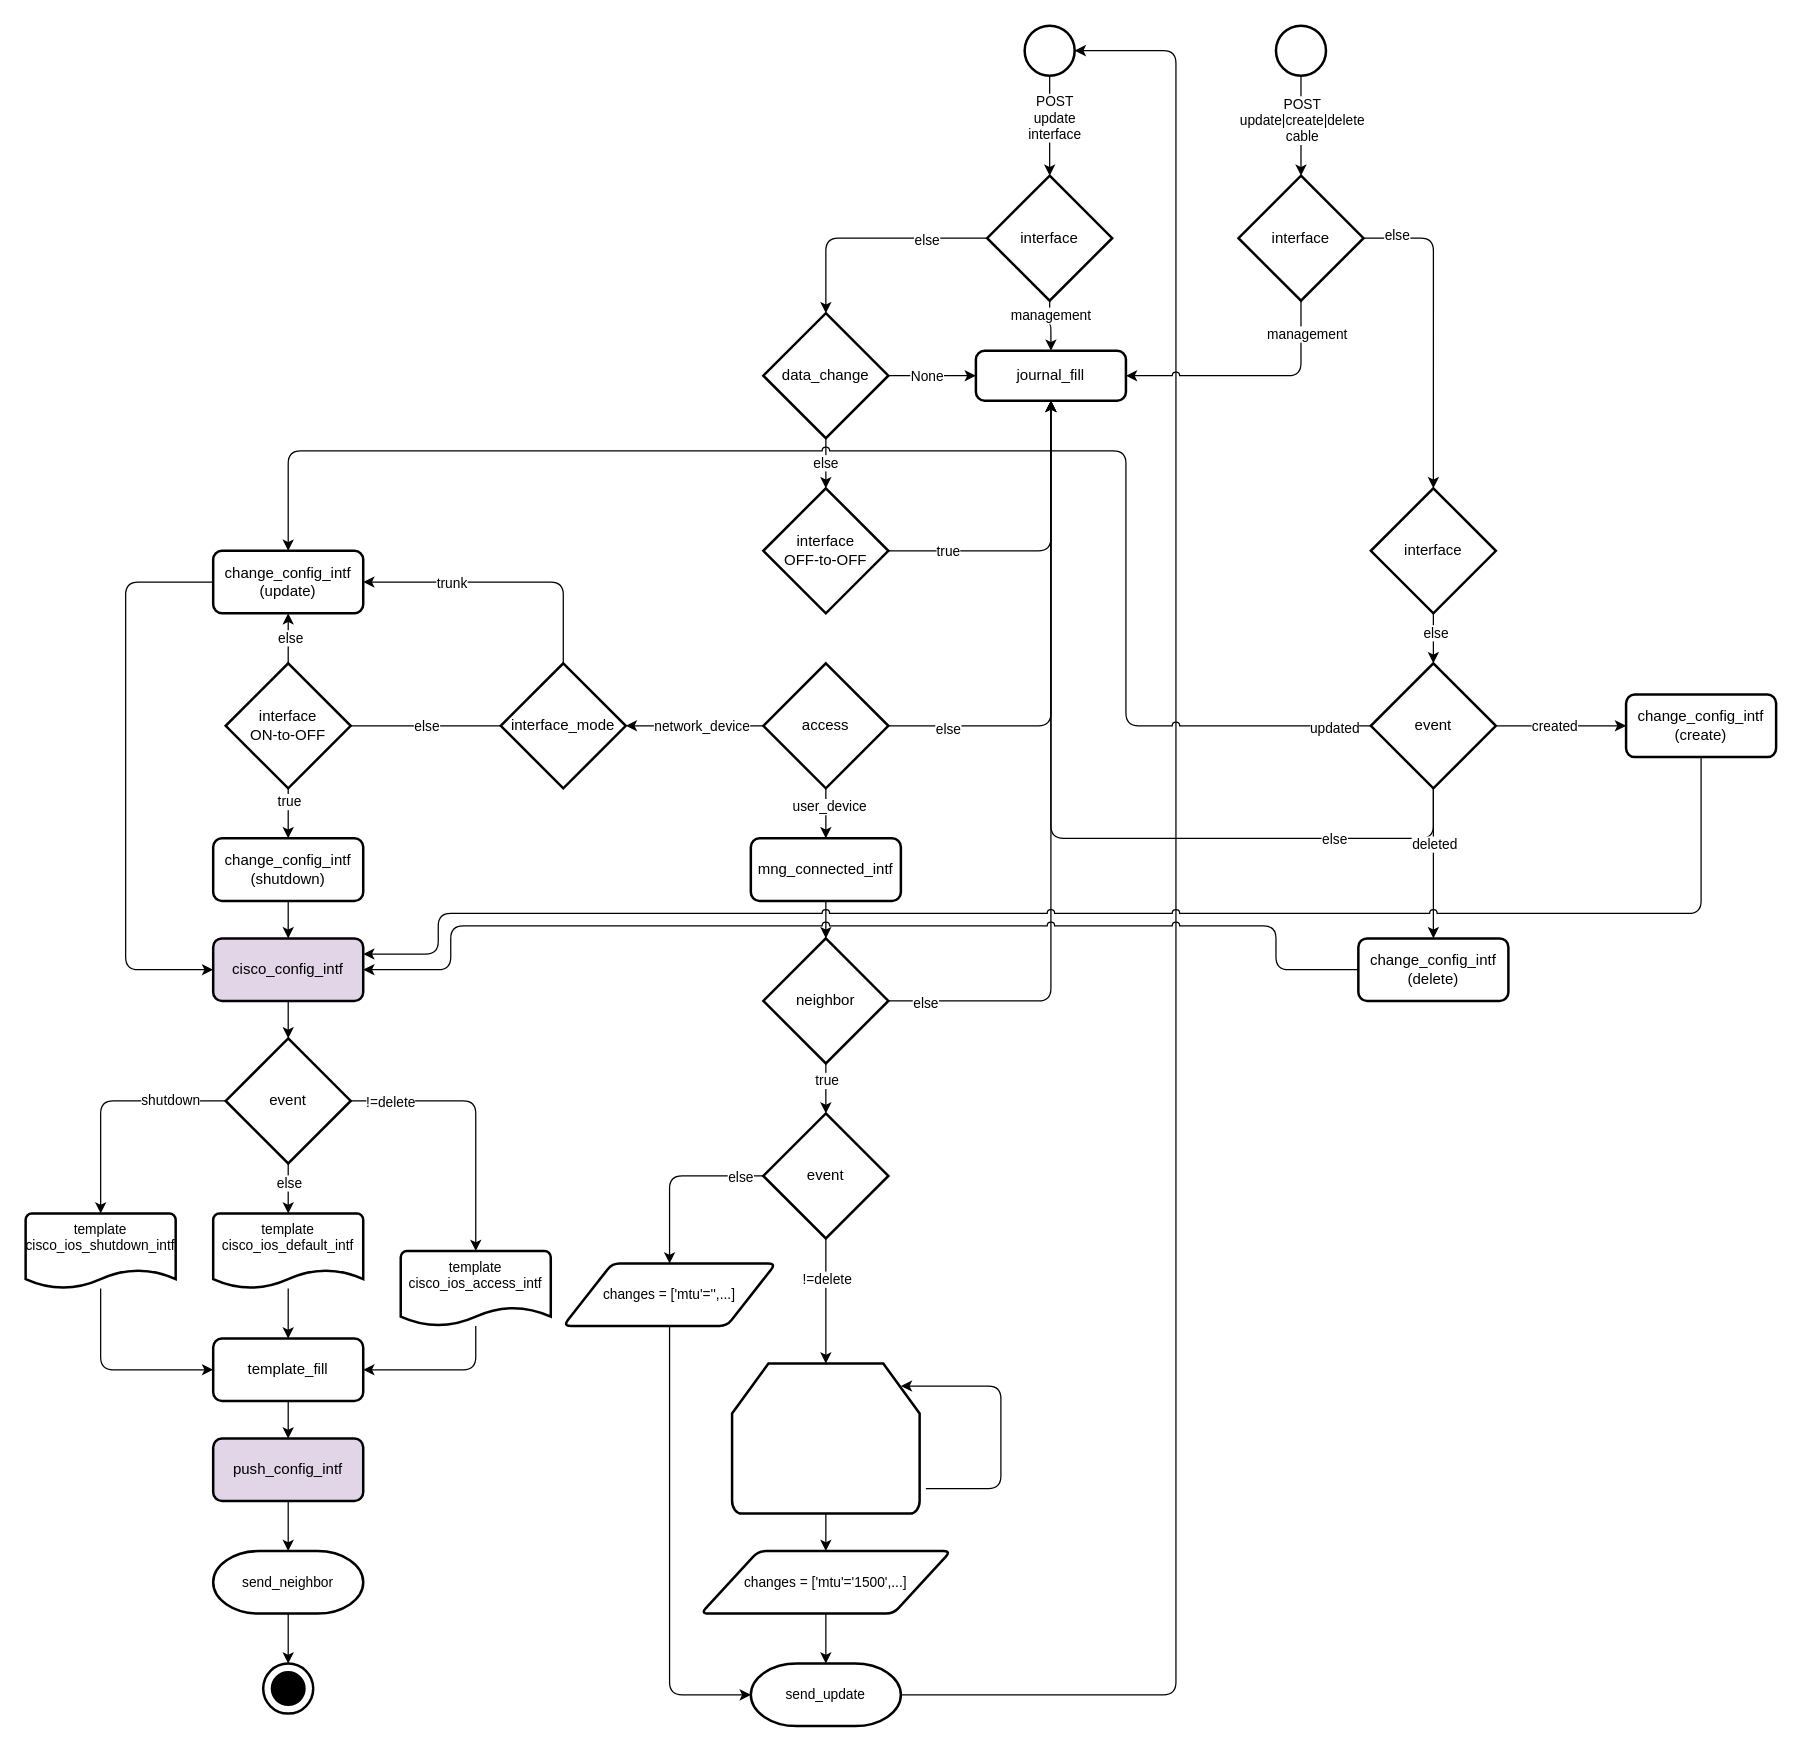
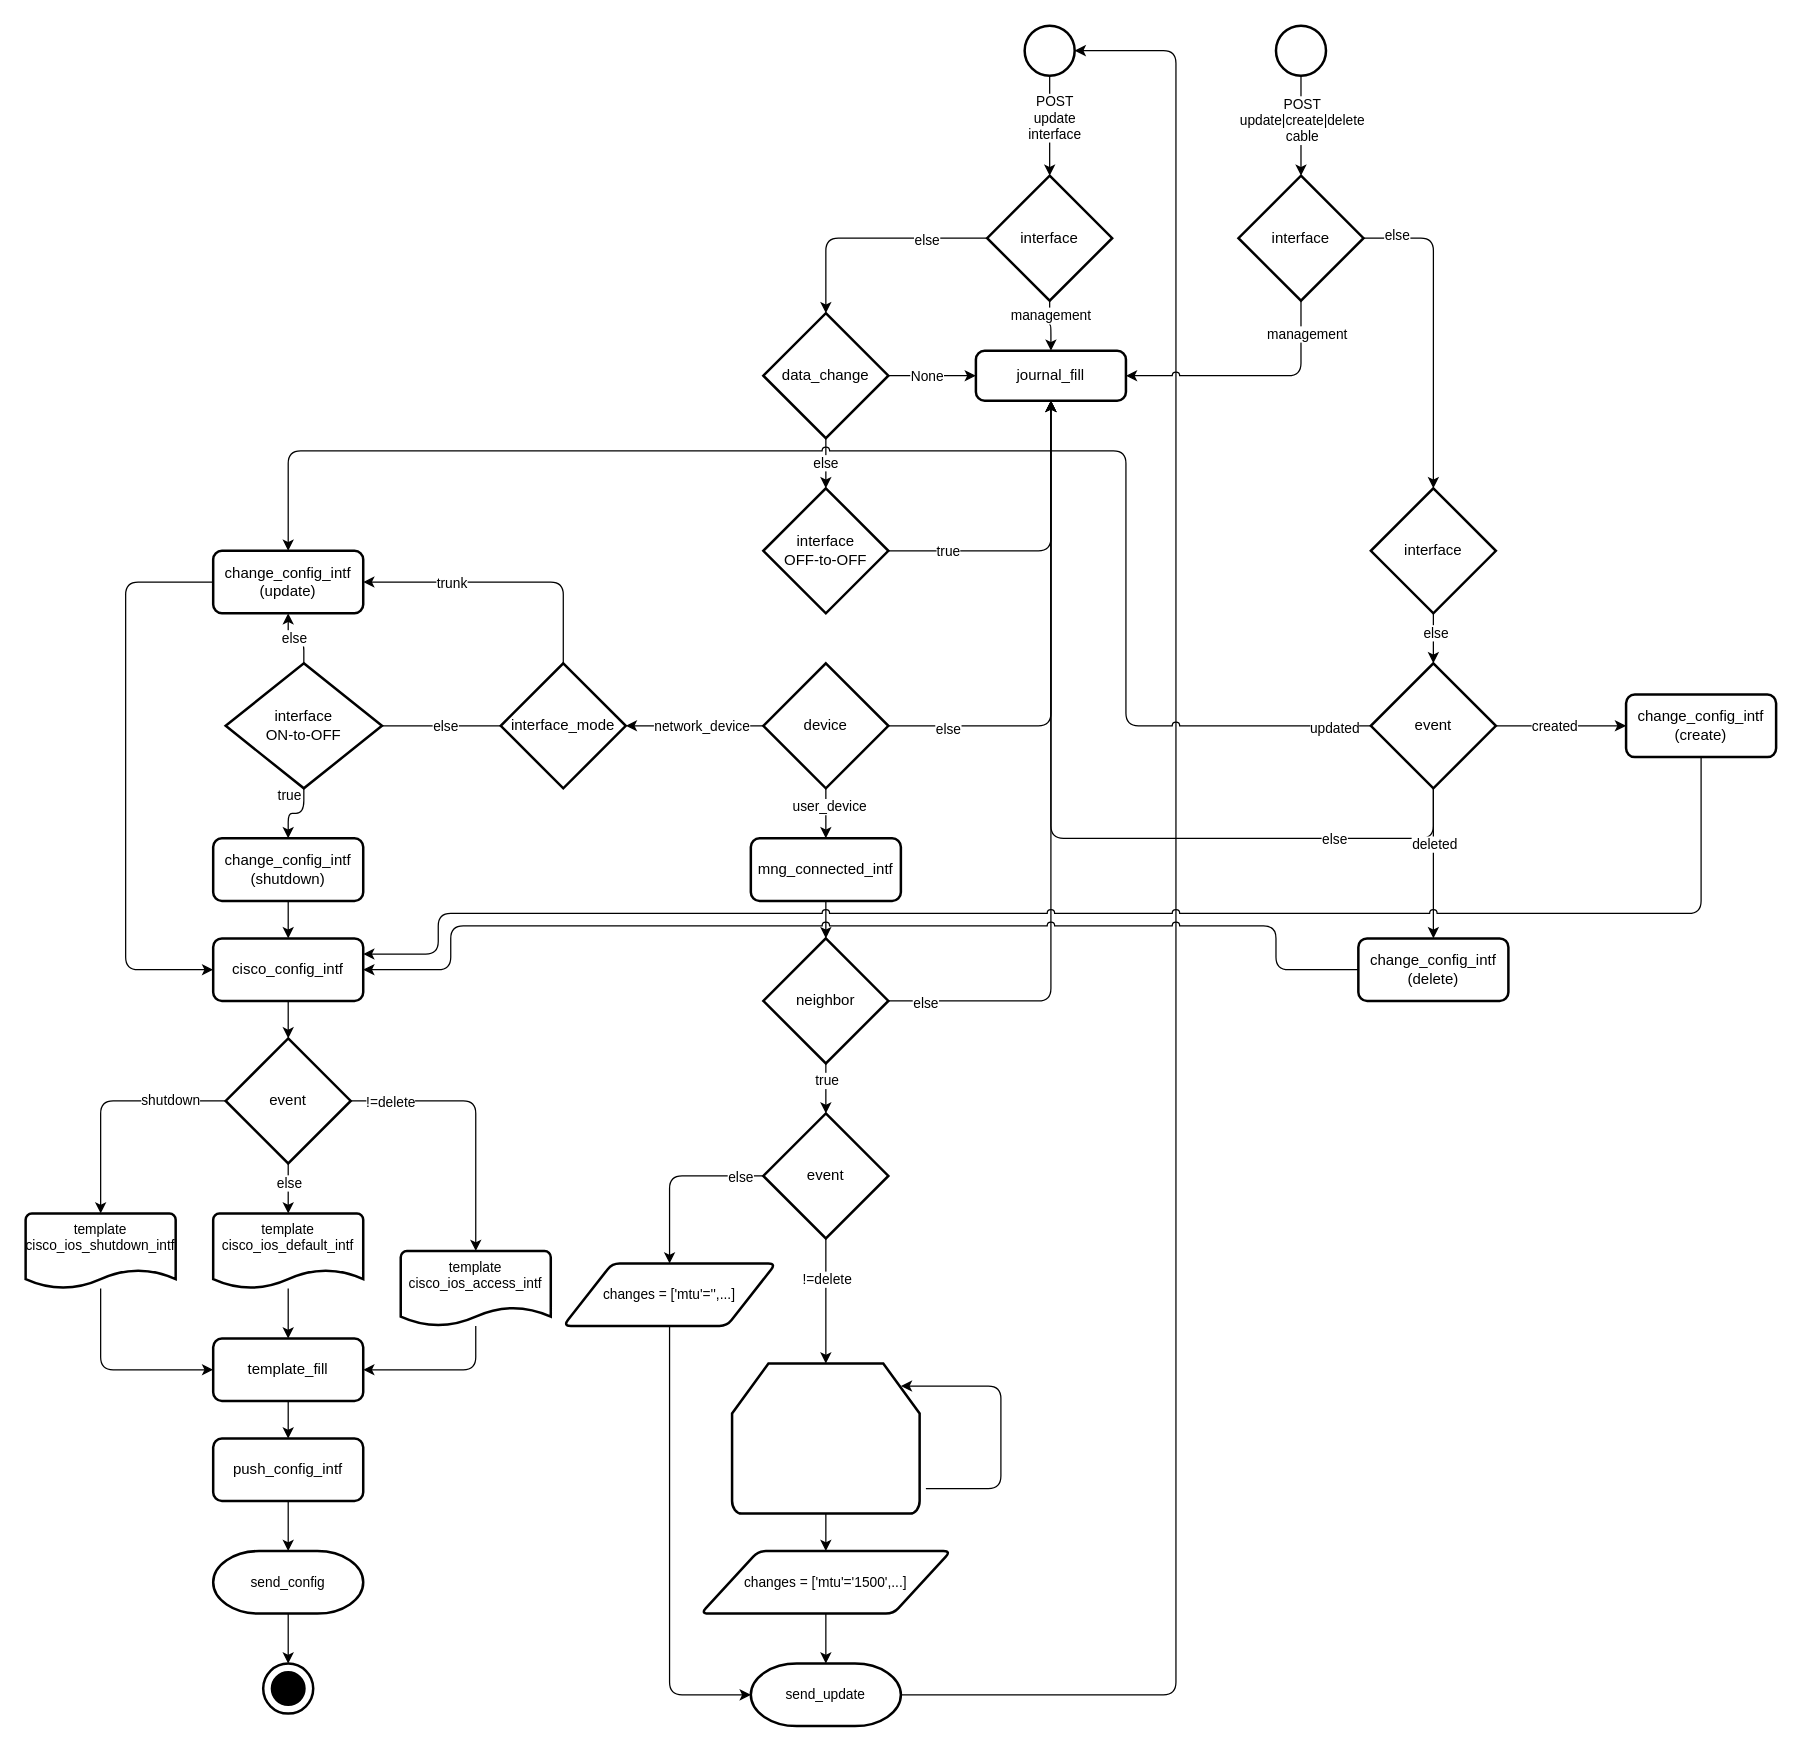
node "interface ON-to-OFF": size 125x125 -> 156x125
node "access": label "access" -> "device"
node "cisco_config_intf": fillcolor #e1d5e7 -> #ffffff
node "push_config_intf": fillcolor #e1d5e7 -> #ffffff
node "send_neighbor": label "send_neighbor" -> "send_config"
